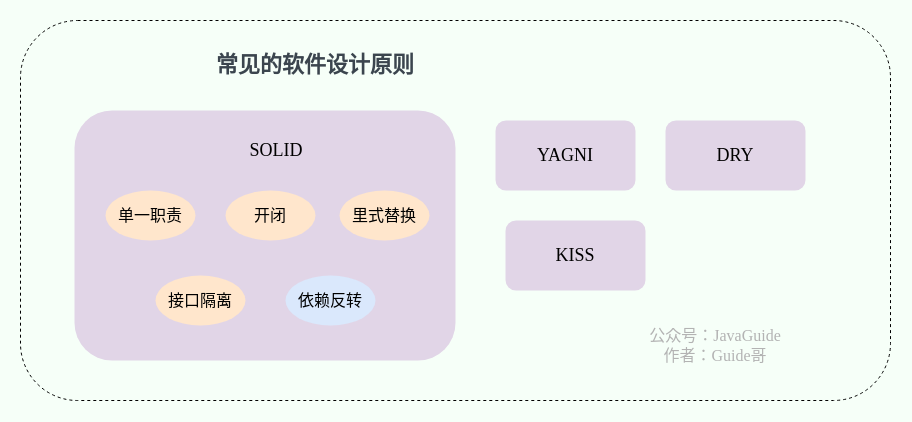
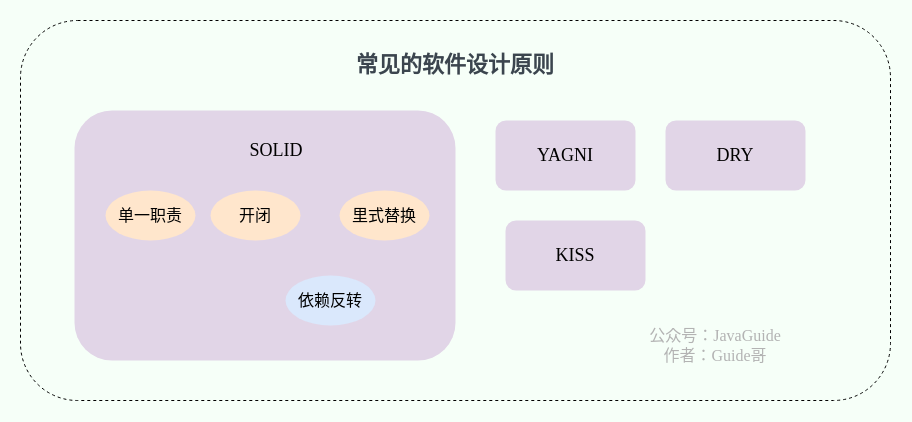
node "常见的软件设计原则": moved (316, 66) -> (456, 66)
node "开闭": moved (271, 216) -> (256, 216)
node "接口隔离": removed
